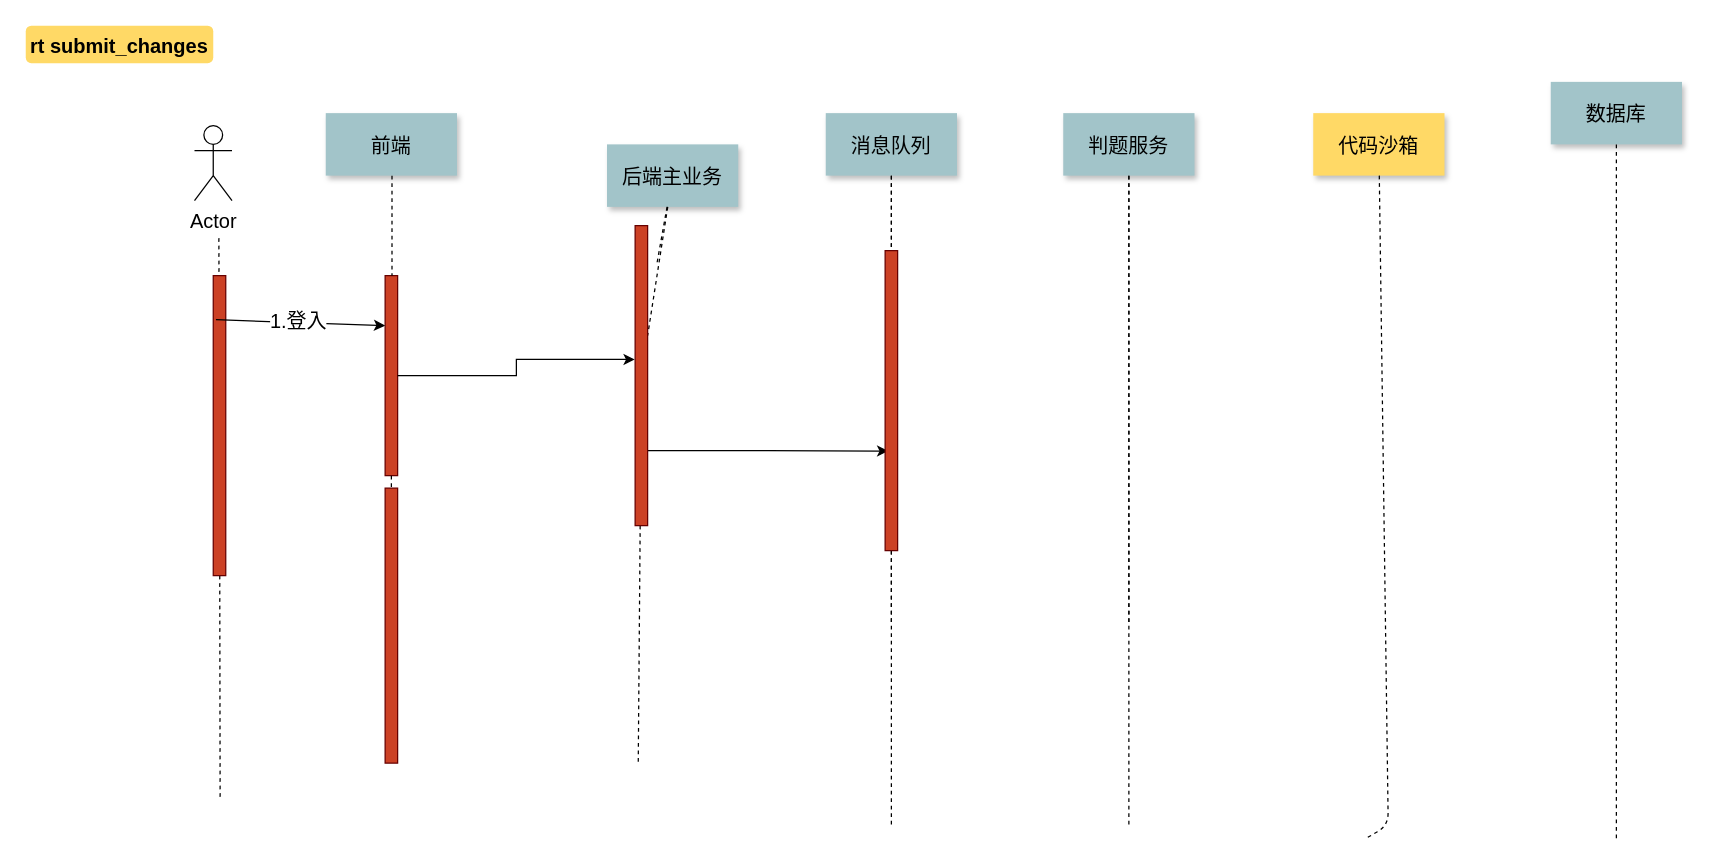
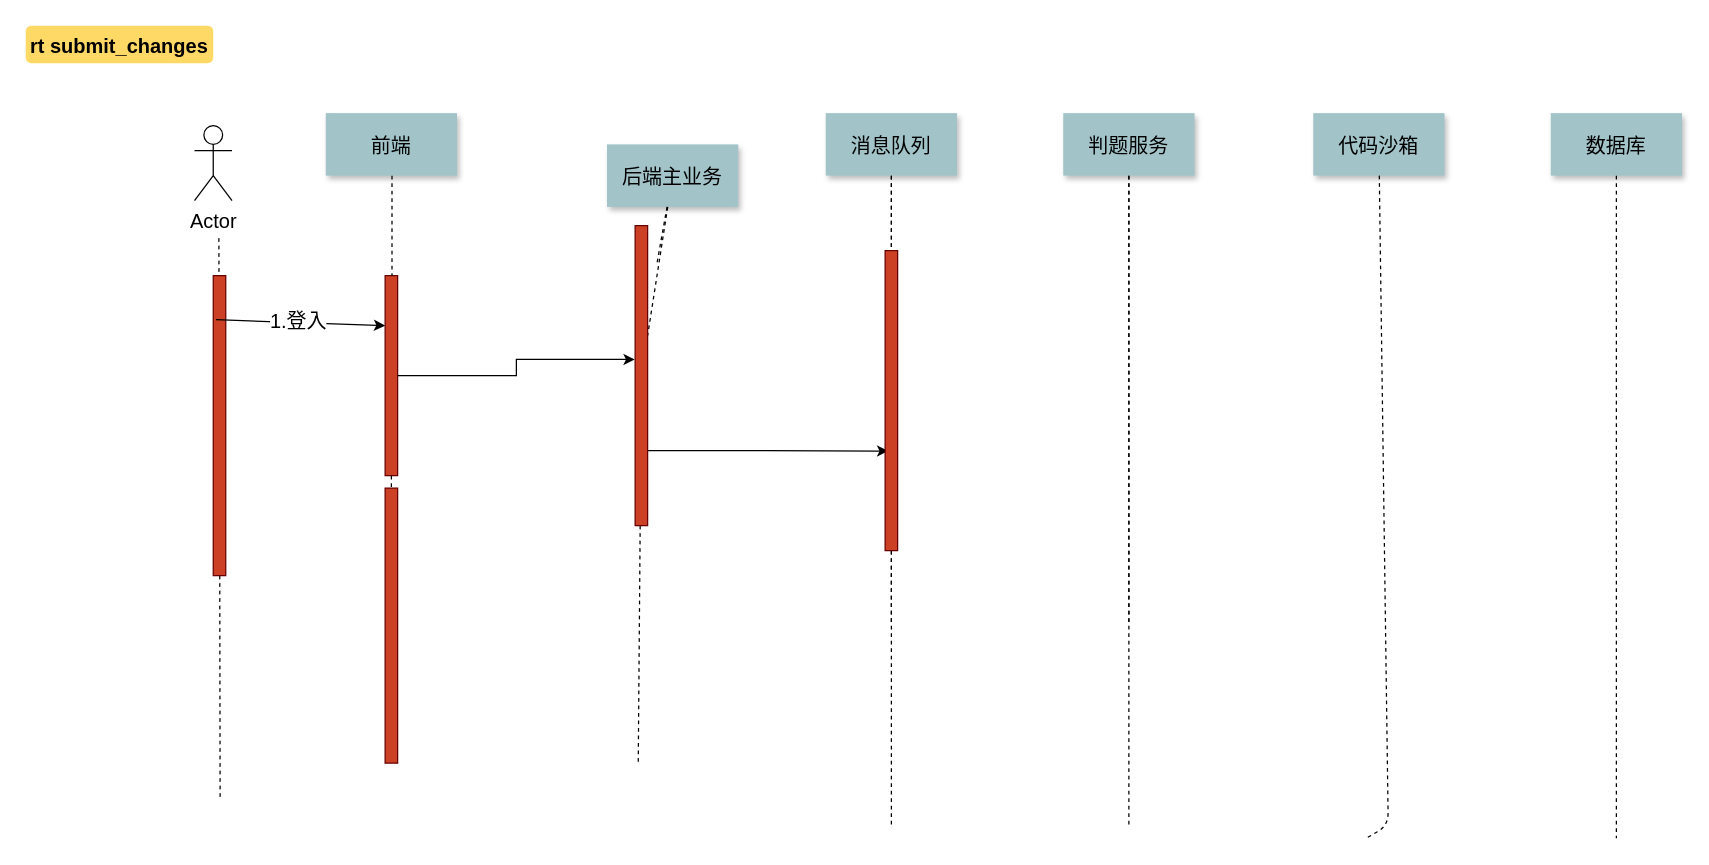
node "数据库": moved (1616, 113) -> (1616, 144)
node "代码沙箱": fillcolor #ffd966 -> #a2c4c9
